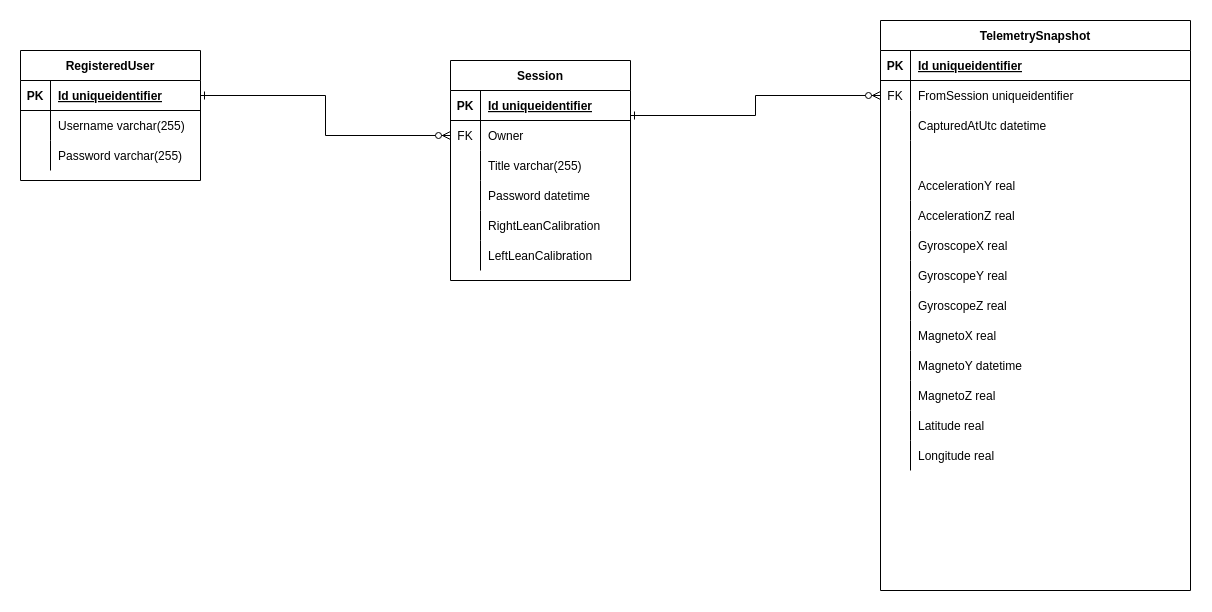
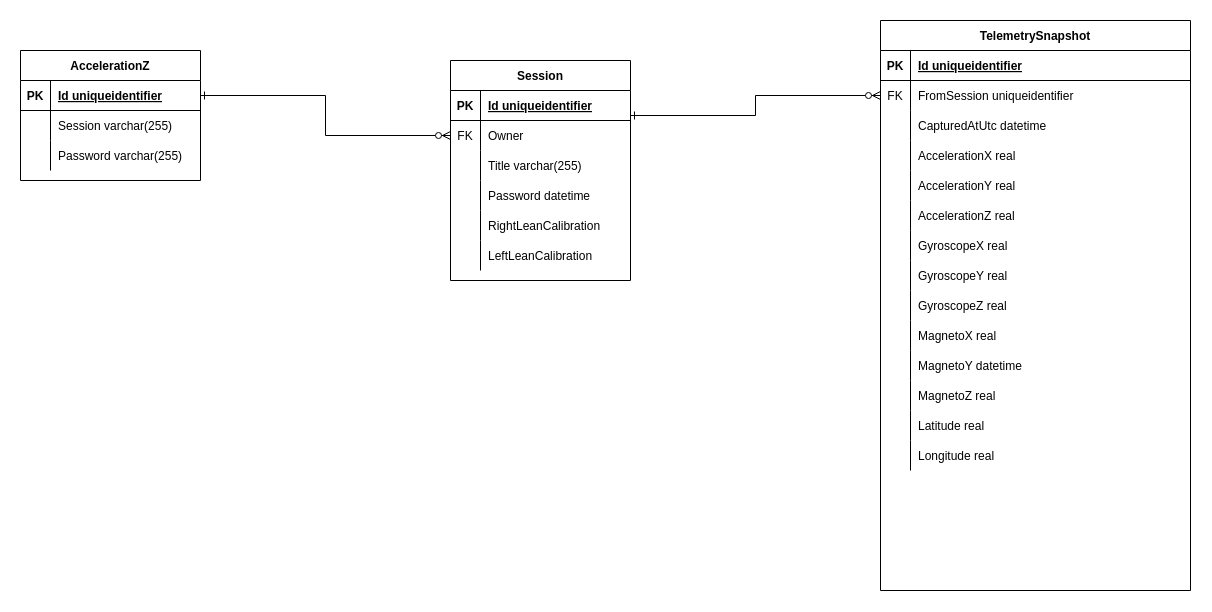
node "RegisteredUser": label "RegisteredUser" -> "AccelerationZ"
node "Username varchar(255)": label "Username varchar(255)" -> "Session varchar(255)"
node "AccelerationX real": added
